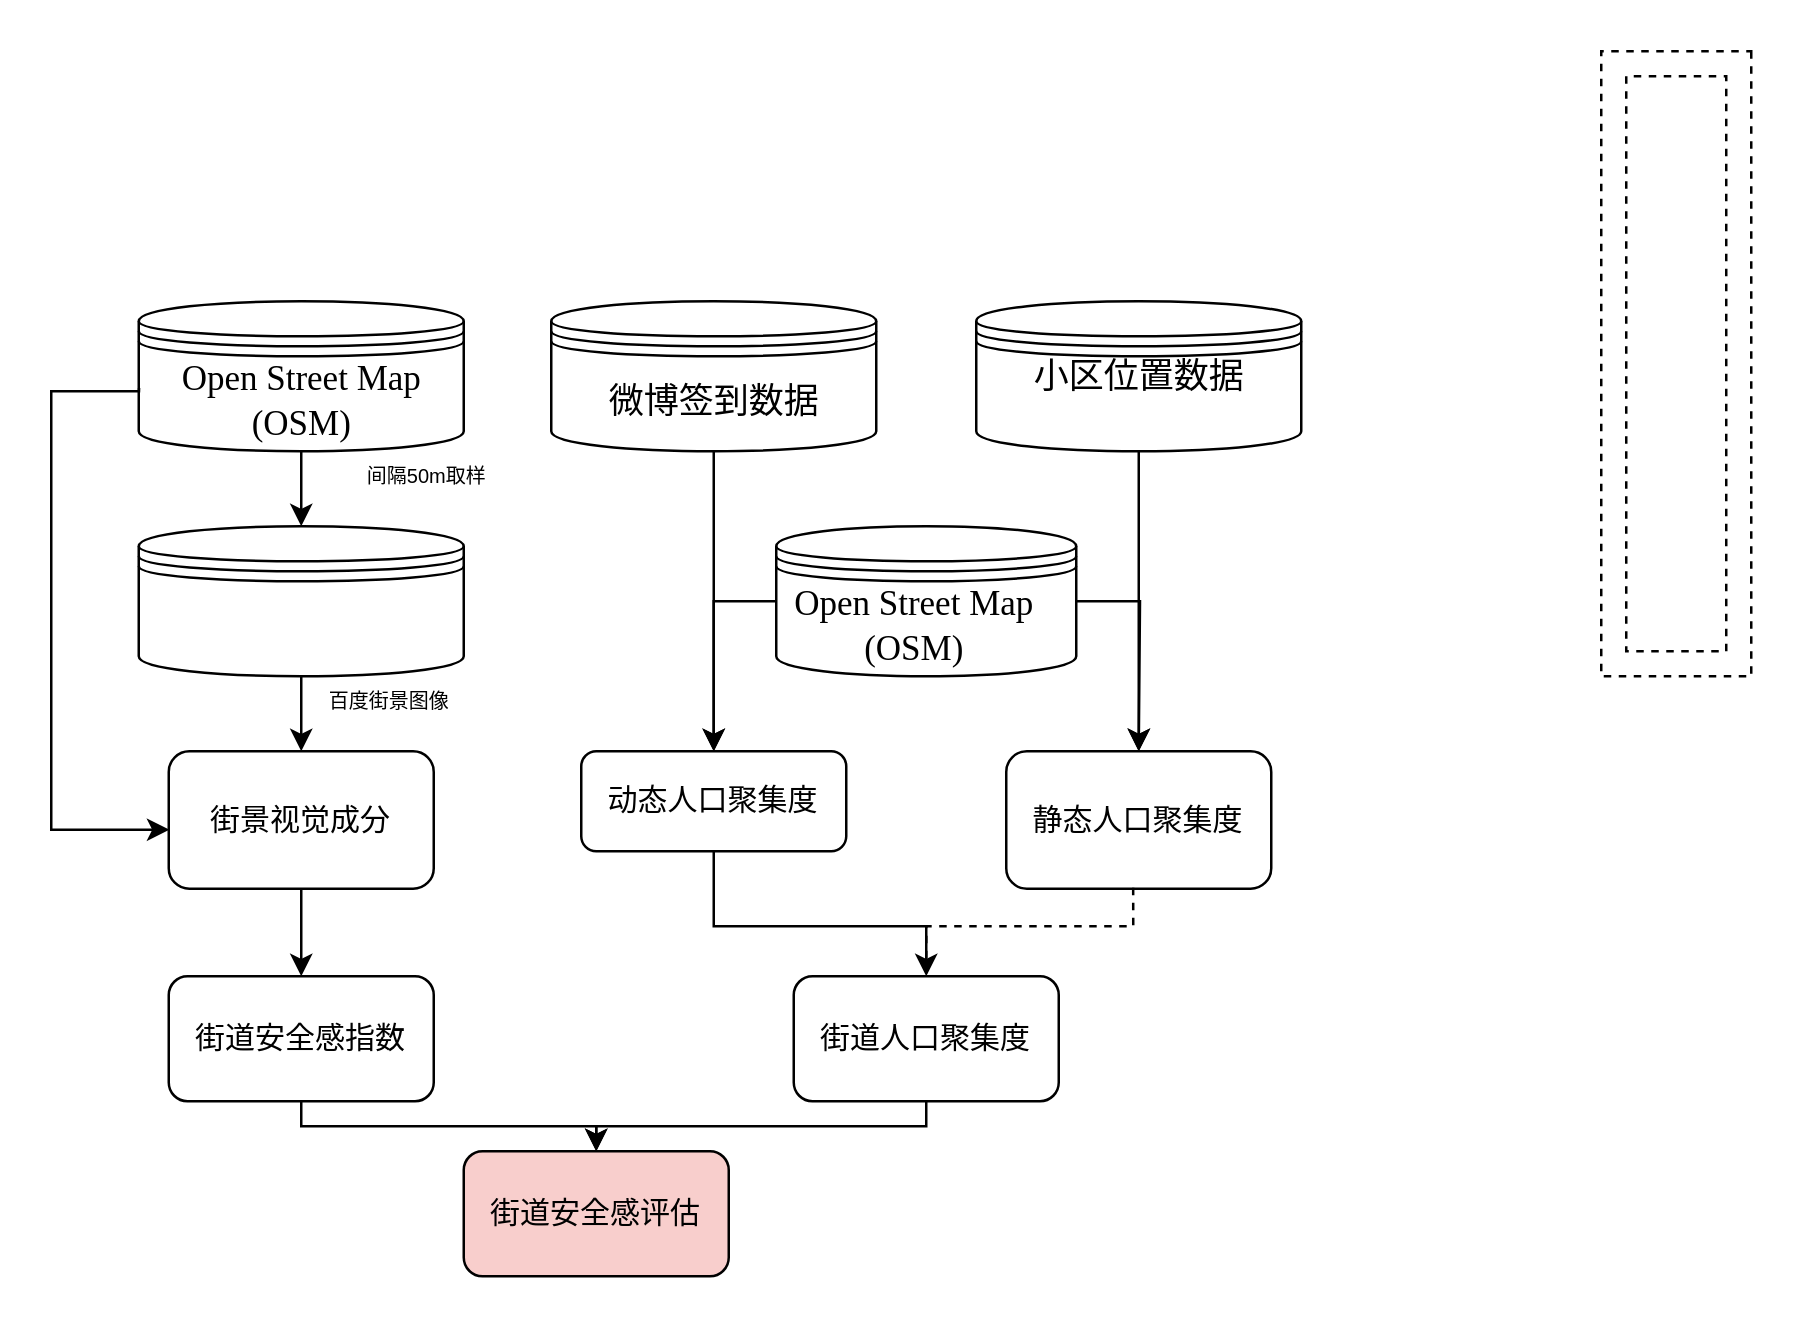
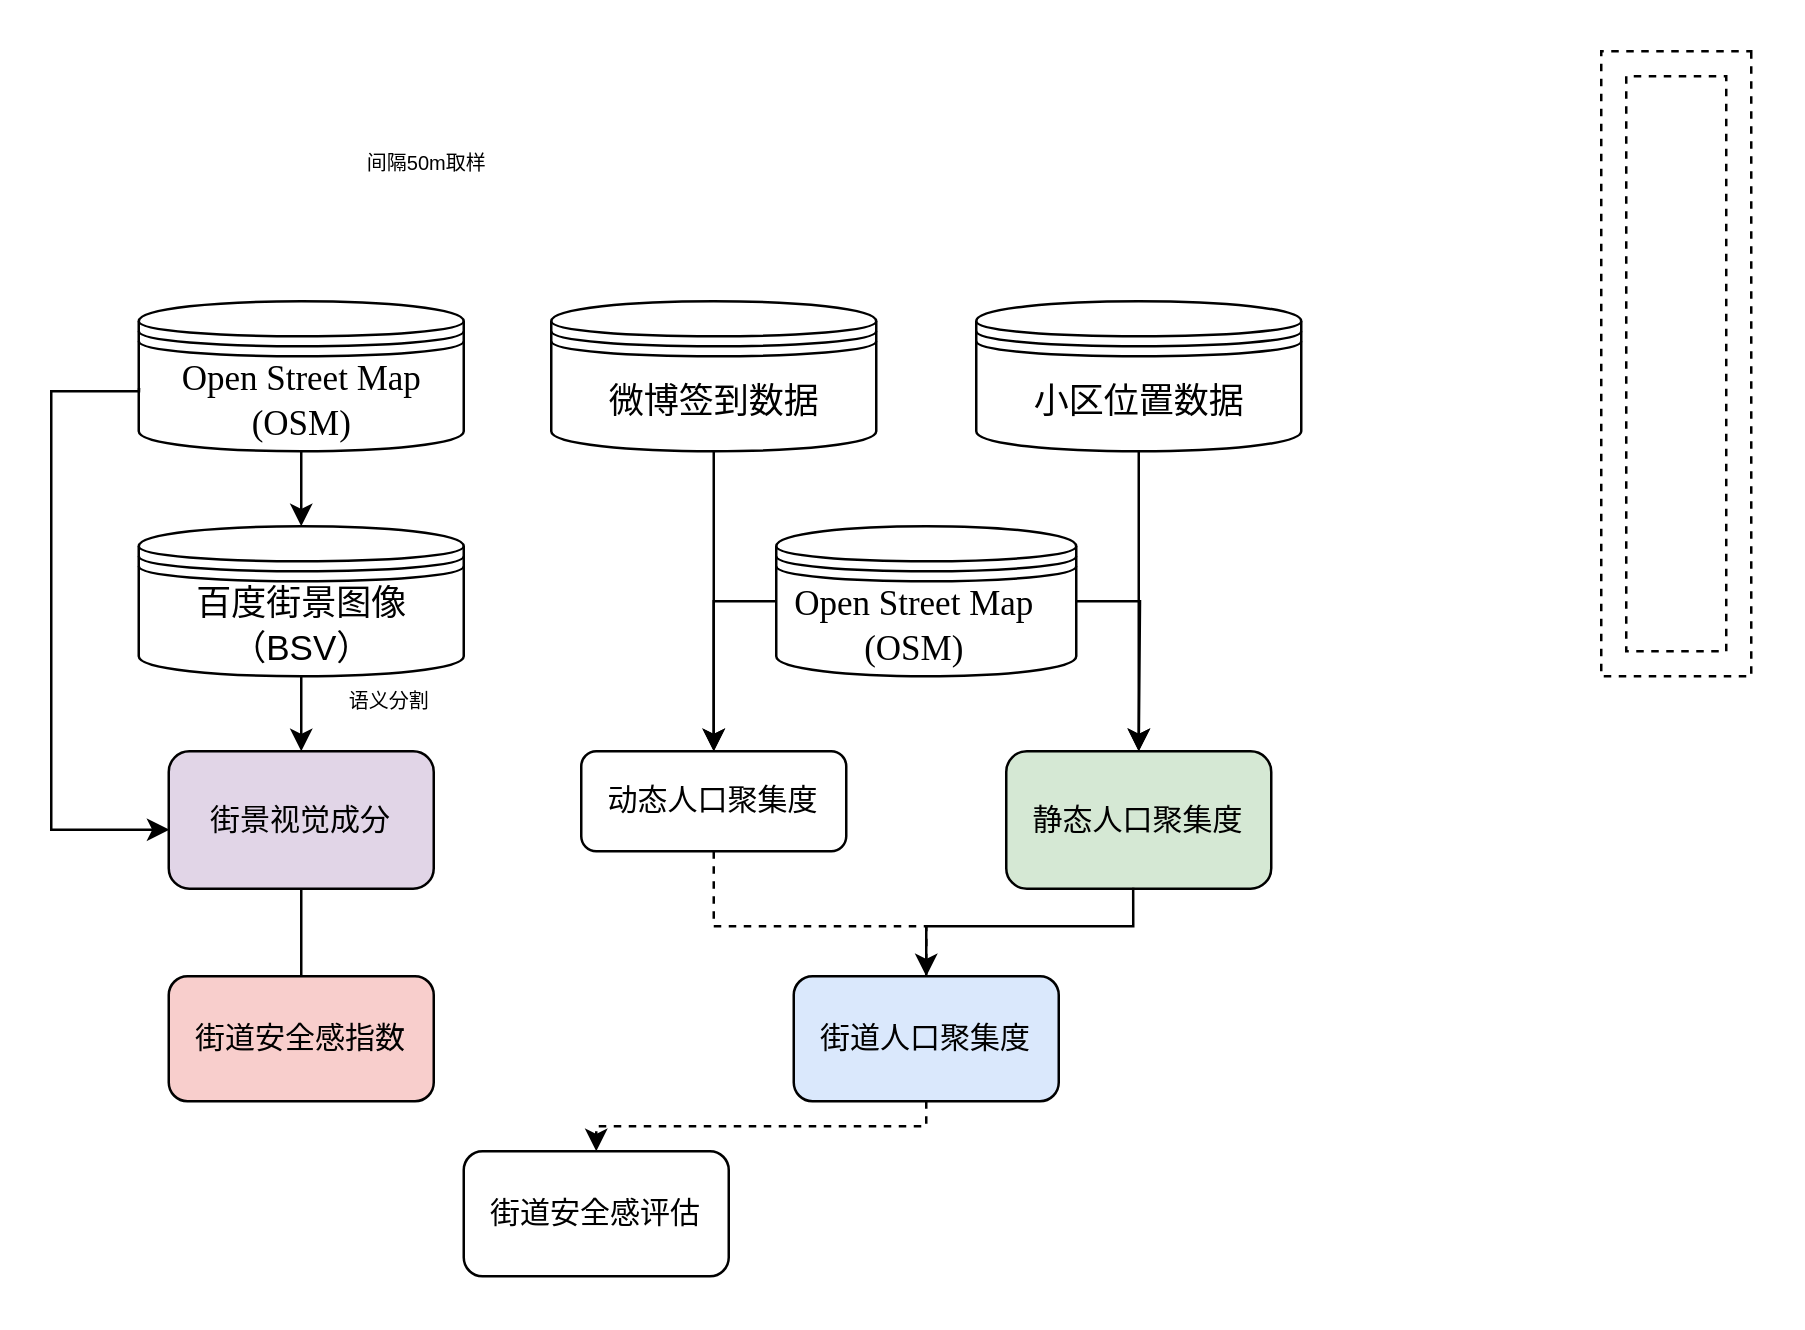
node "小区位置数据": moved (1139, 376) -> (1139, 401)
node "间隔50m取样": moved (426, 476) -> (426, 164)
node "百度街景图像 （BSV）": added
node "百度街景图像": label "百度街景图像" -> "语义分割"
node "街景视觉成分": fillcolor #ffffff -> #e1d5e7
node "静态人口聚集度": fillcolor #ffffff -> #d5e8d4
edge "动态人口聚集度" -> "街道人口聚集度": style solid -> dashed
edge "静态人口聚集度" -- "街道人口聚集度": style dashed -> solid
edge "街景视觉成分" -> "街道安全感指数": arrowhead classic -> none
node "街道安全感指数": fillcolor #ffffff -> #f8cecc
node "街道人口聚集度": fillcolor #ffffff -> #dae8fc
edge "街道安全感指数" -> "街道安全感评估": removed
edge "街道人口聚集度" -> "街道安全感评估": style solid -> dashed
node "街道安全感评估": fillcolor #f8cecc -> #ffffff
